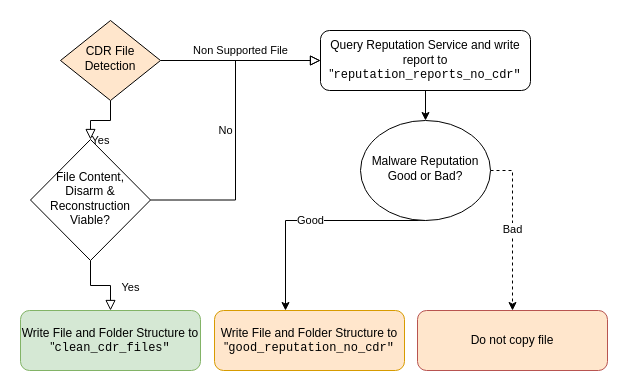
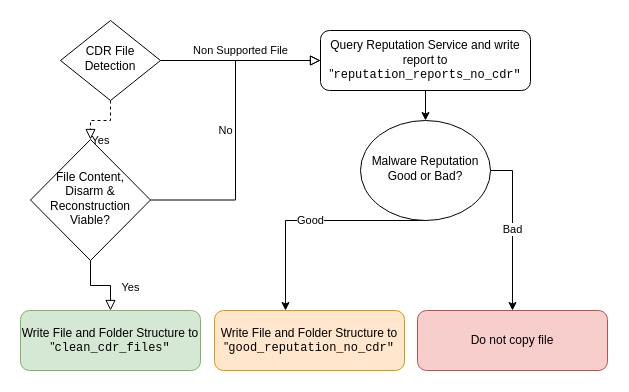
node "CDR File Detection": fillcolor #ffe6cc -> #ffffff
edge "CDR File Detection" -> "File Content, Disarm & Reconstruction Viable?": style solid -> dashed
edge "Malware Reputation Good or Bad?" -> "Do not copy file": style dashed -> solid
node "Do not copy file": fillcolor #ffe6cc -> #f8cecc
